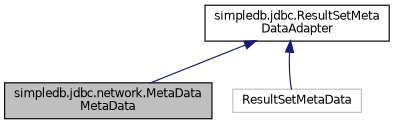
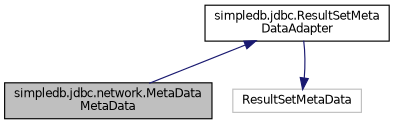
edge "ResultSetMetaData" -> "simpledb.jdbc.ResultSetMeta DataAdapter": reversed
